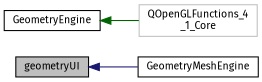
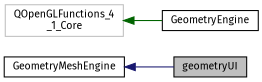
edge "QOpenGLFunctions_4 _1_Core" -> "GeometryEngine": reversed
edge "GeometryMeshEngine" -> "geometryUI": reversed
